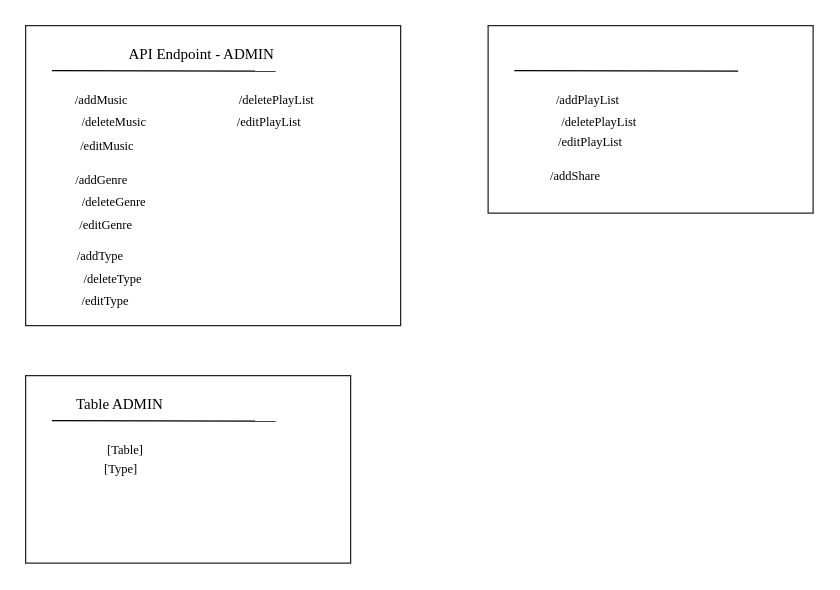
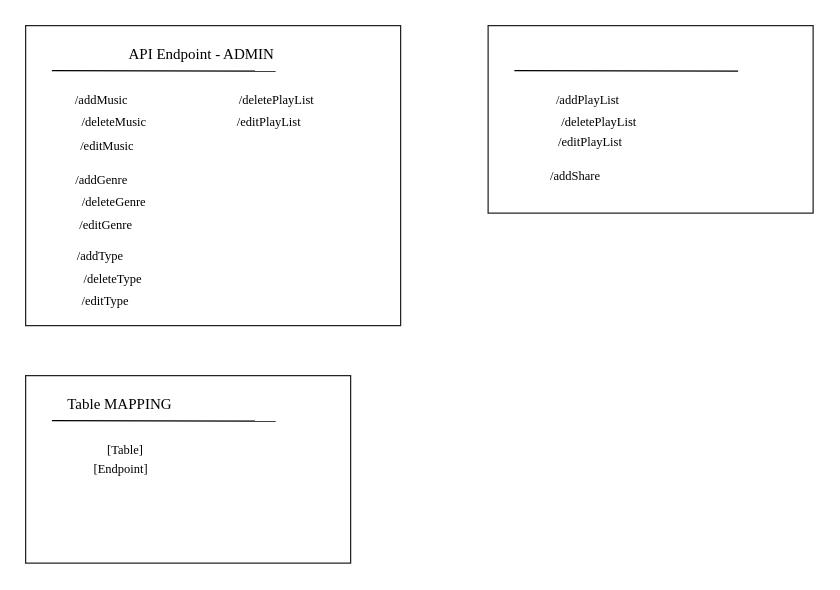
node "Table ADMIN": label "Table ADMIN" -> "Table MAPPING"
node "[Type]": label "[Type]" -> "[Endpoint]"
